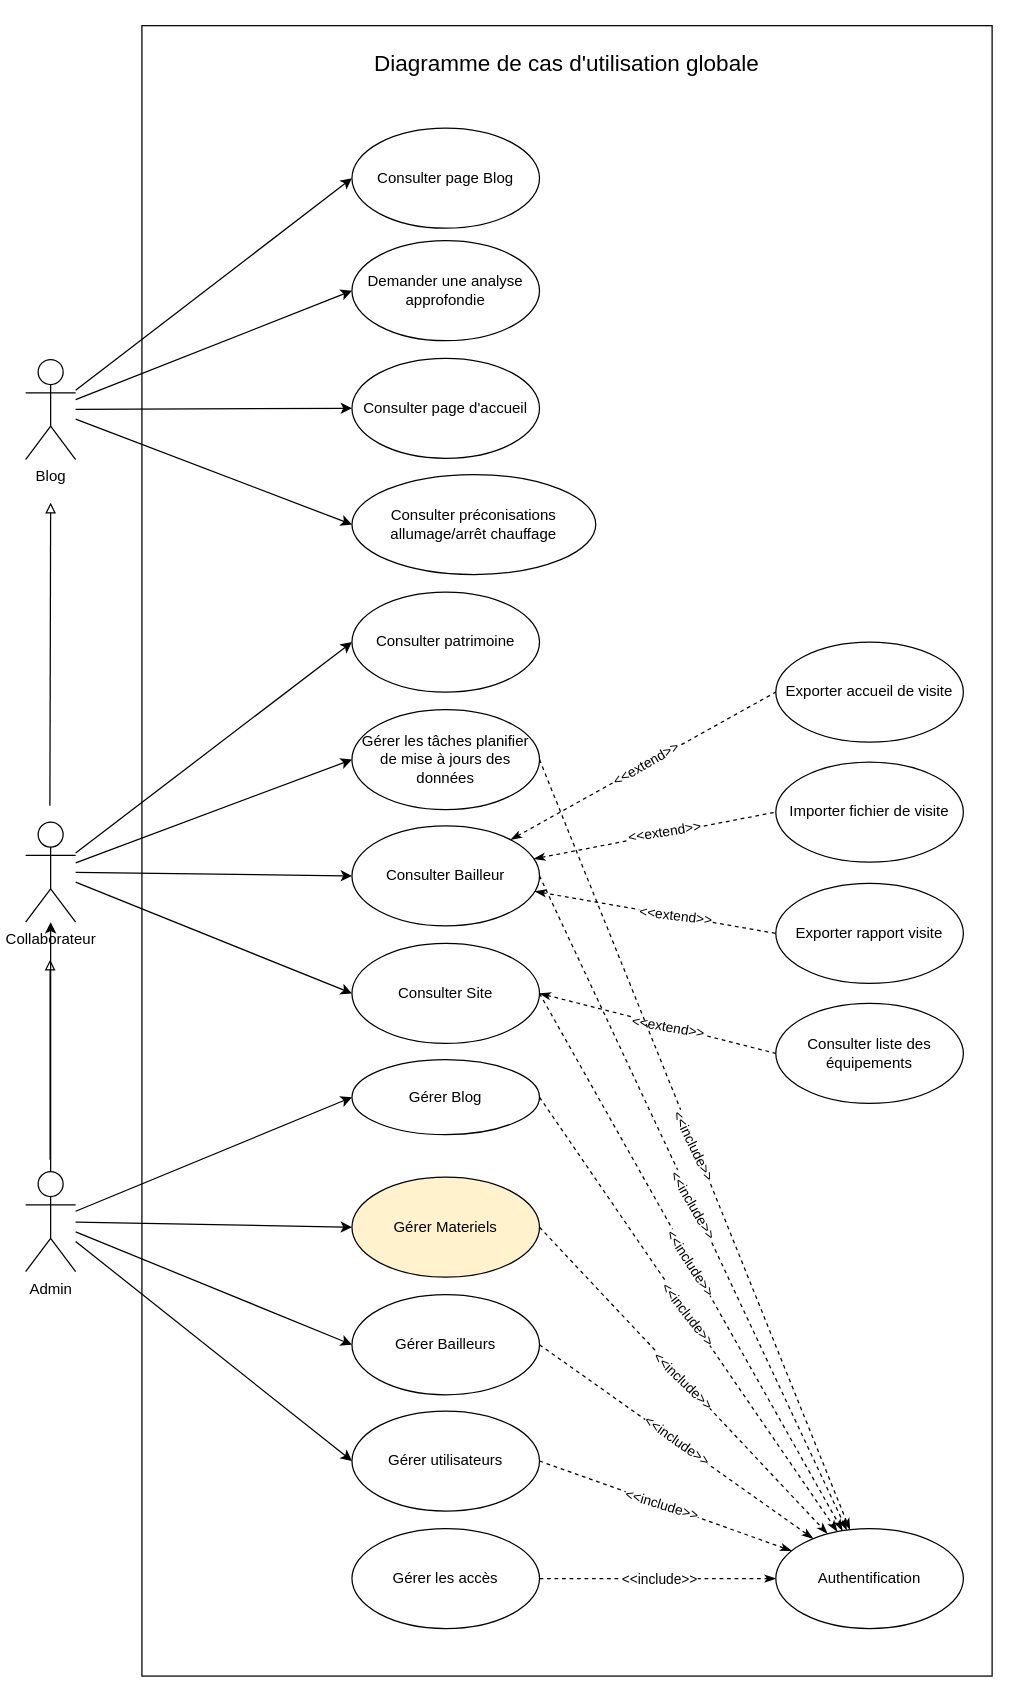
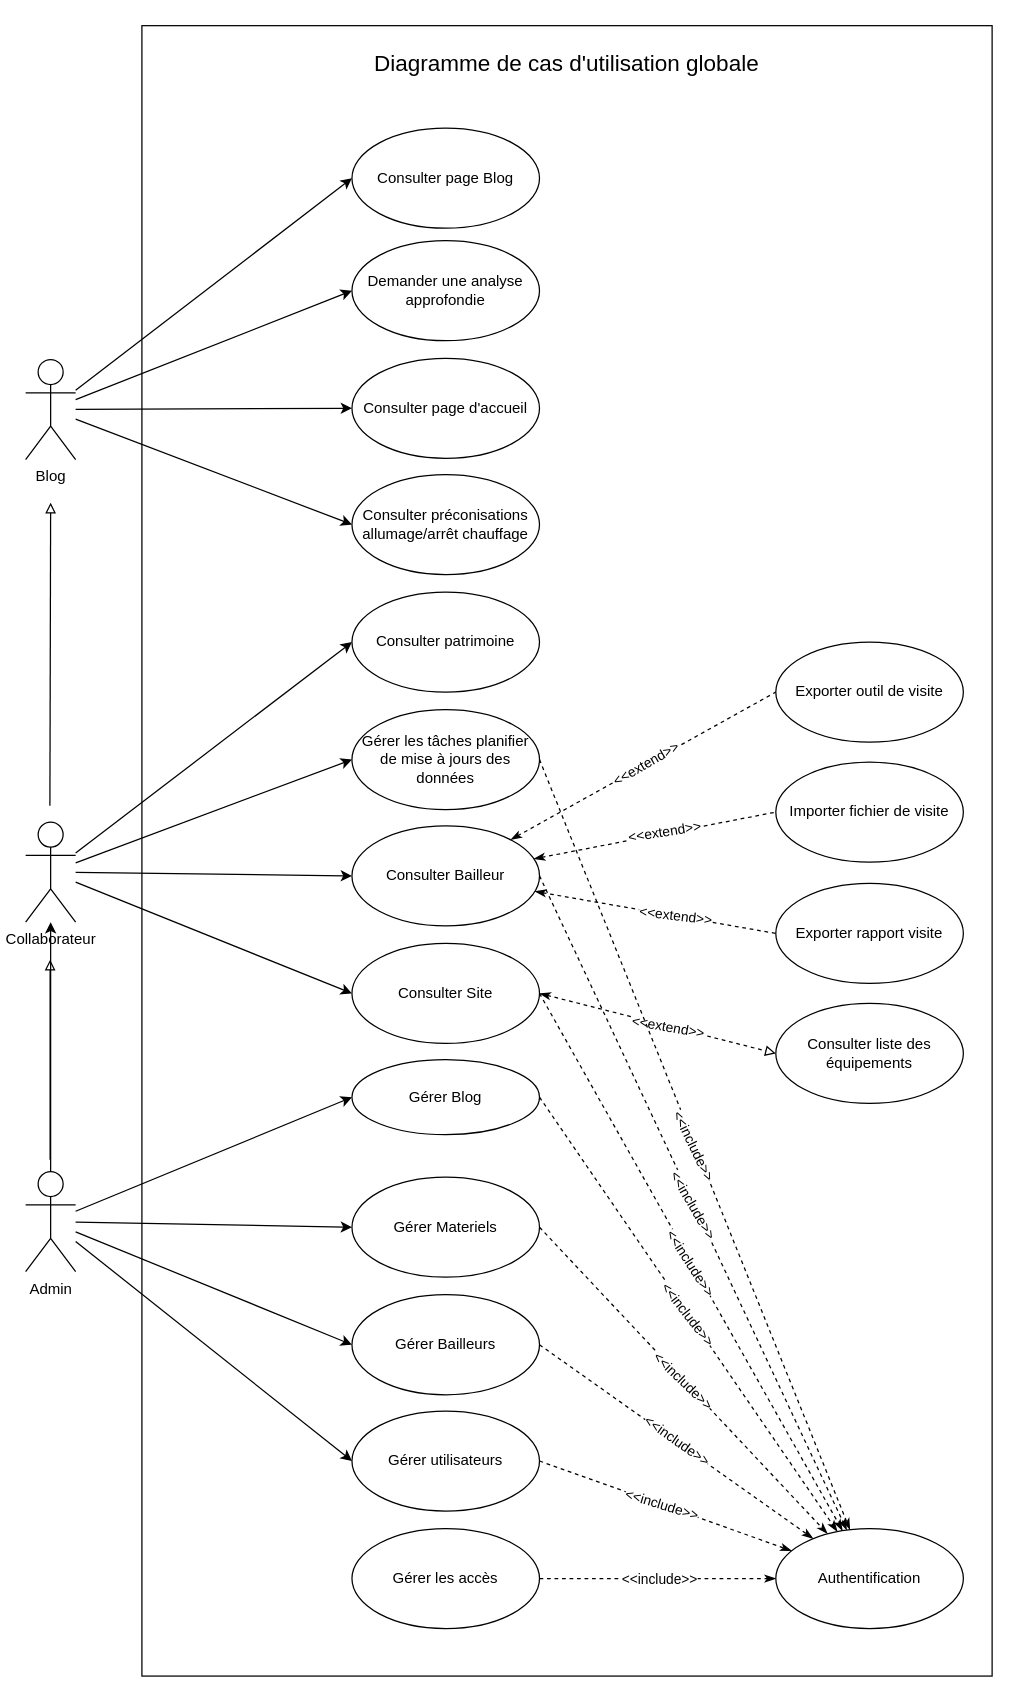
node "Consulter préconisations allumage/arrêt chauffage": size 244x100 -> 188x100
node "Exporter accueil de visite": label "Exporter accueil de visite" -> "Exporter outil de visite"
edge "Consulter liste des équipements" -> "Consulter Site": arrowhead none -> block
node "Gérer Materiels": fillcolor #fff2cc -> #ffffff
